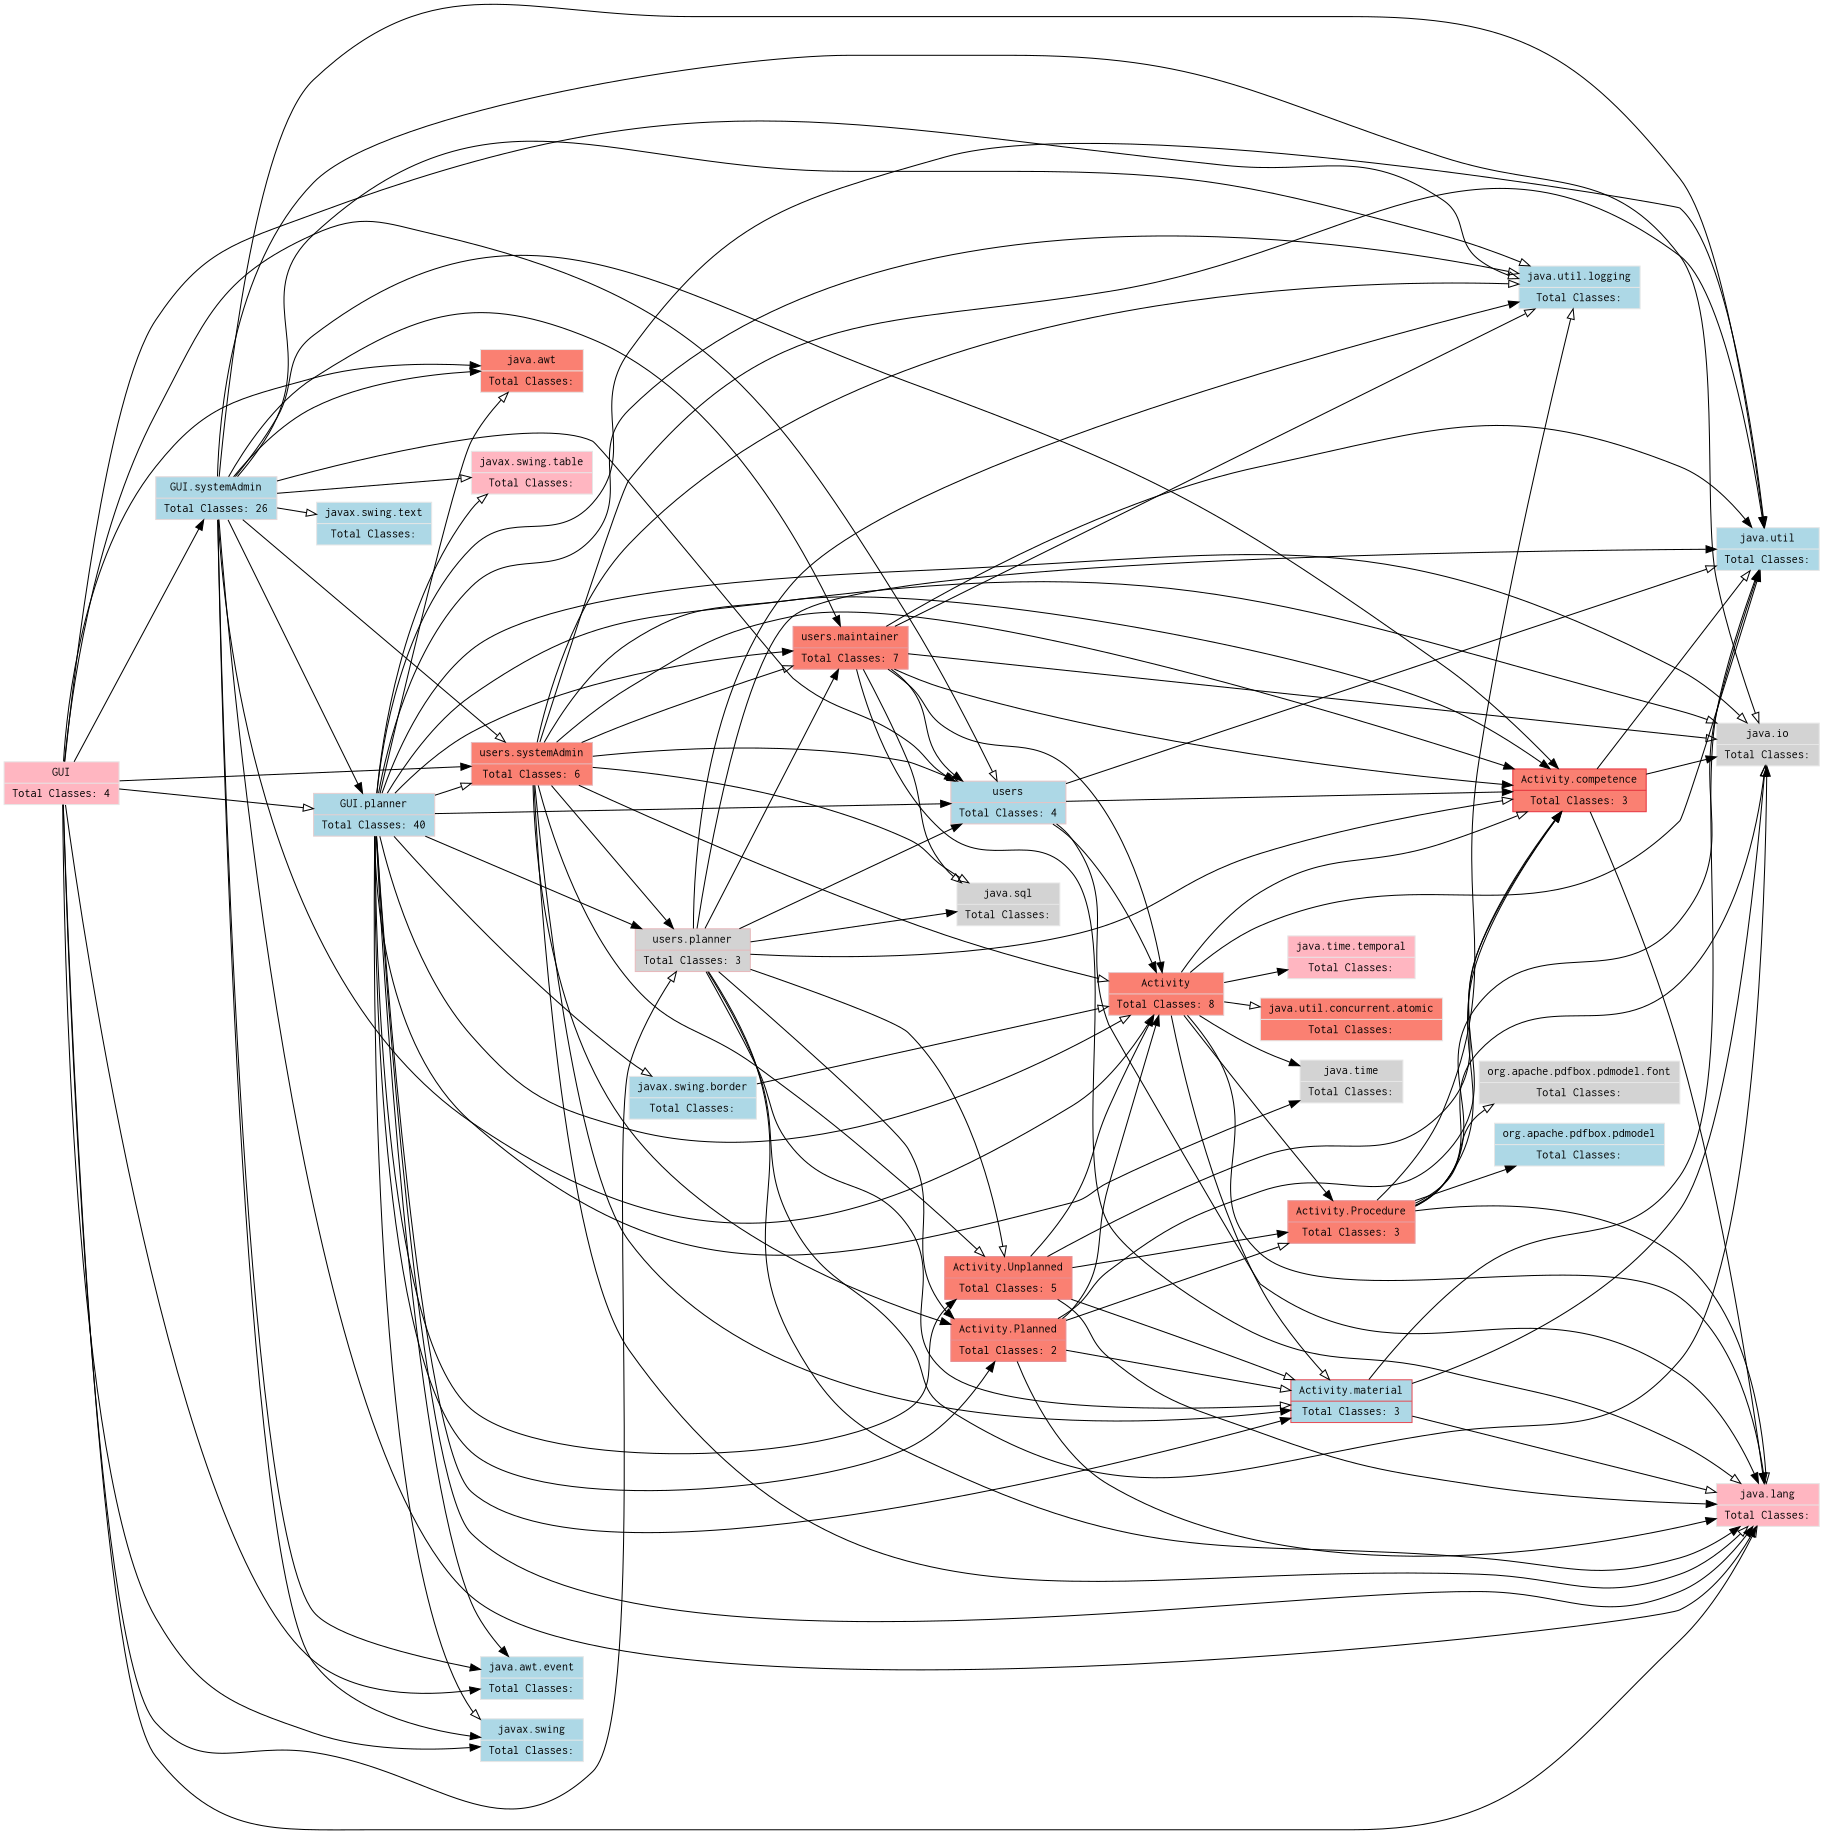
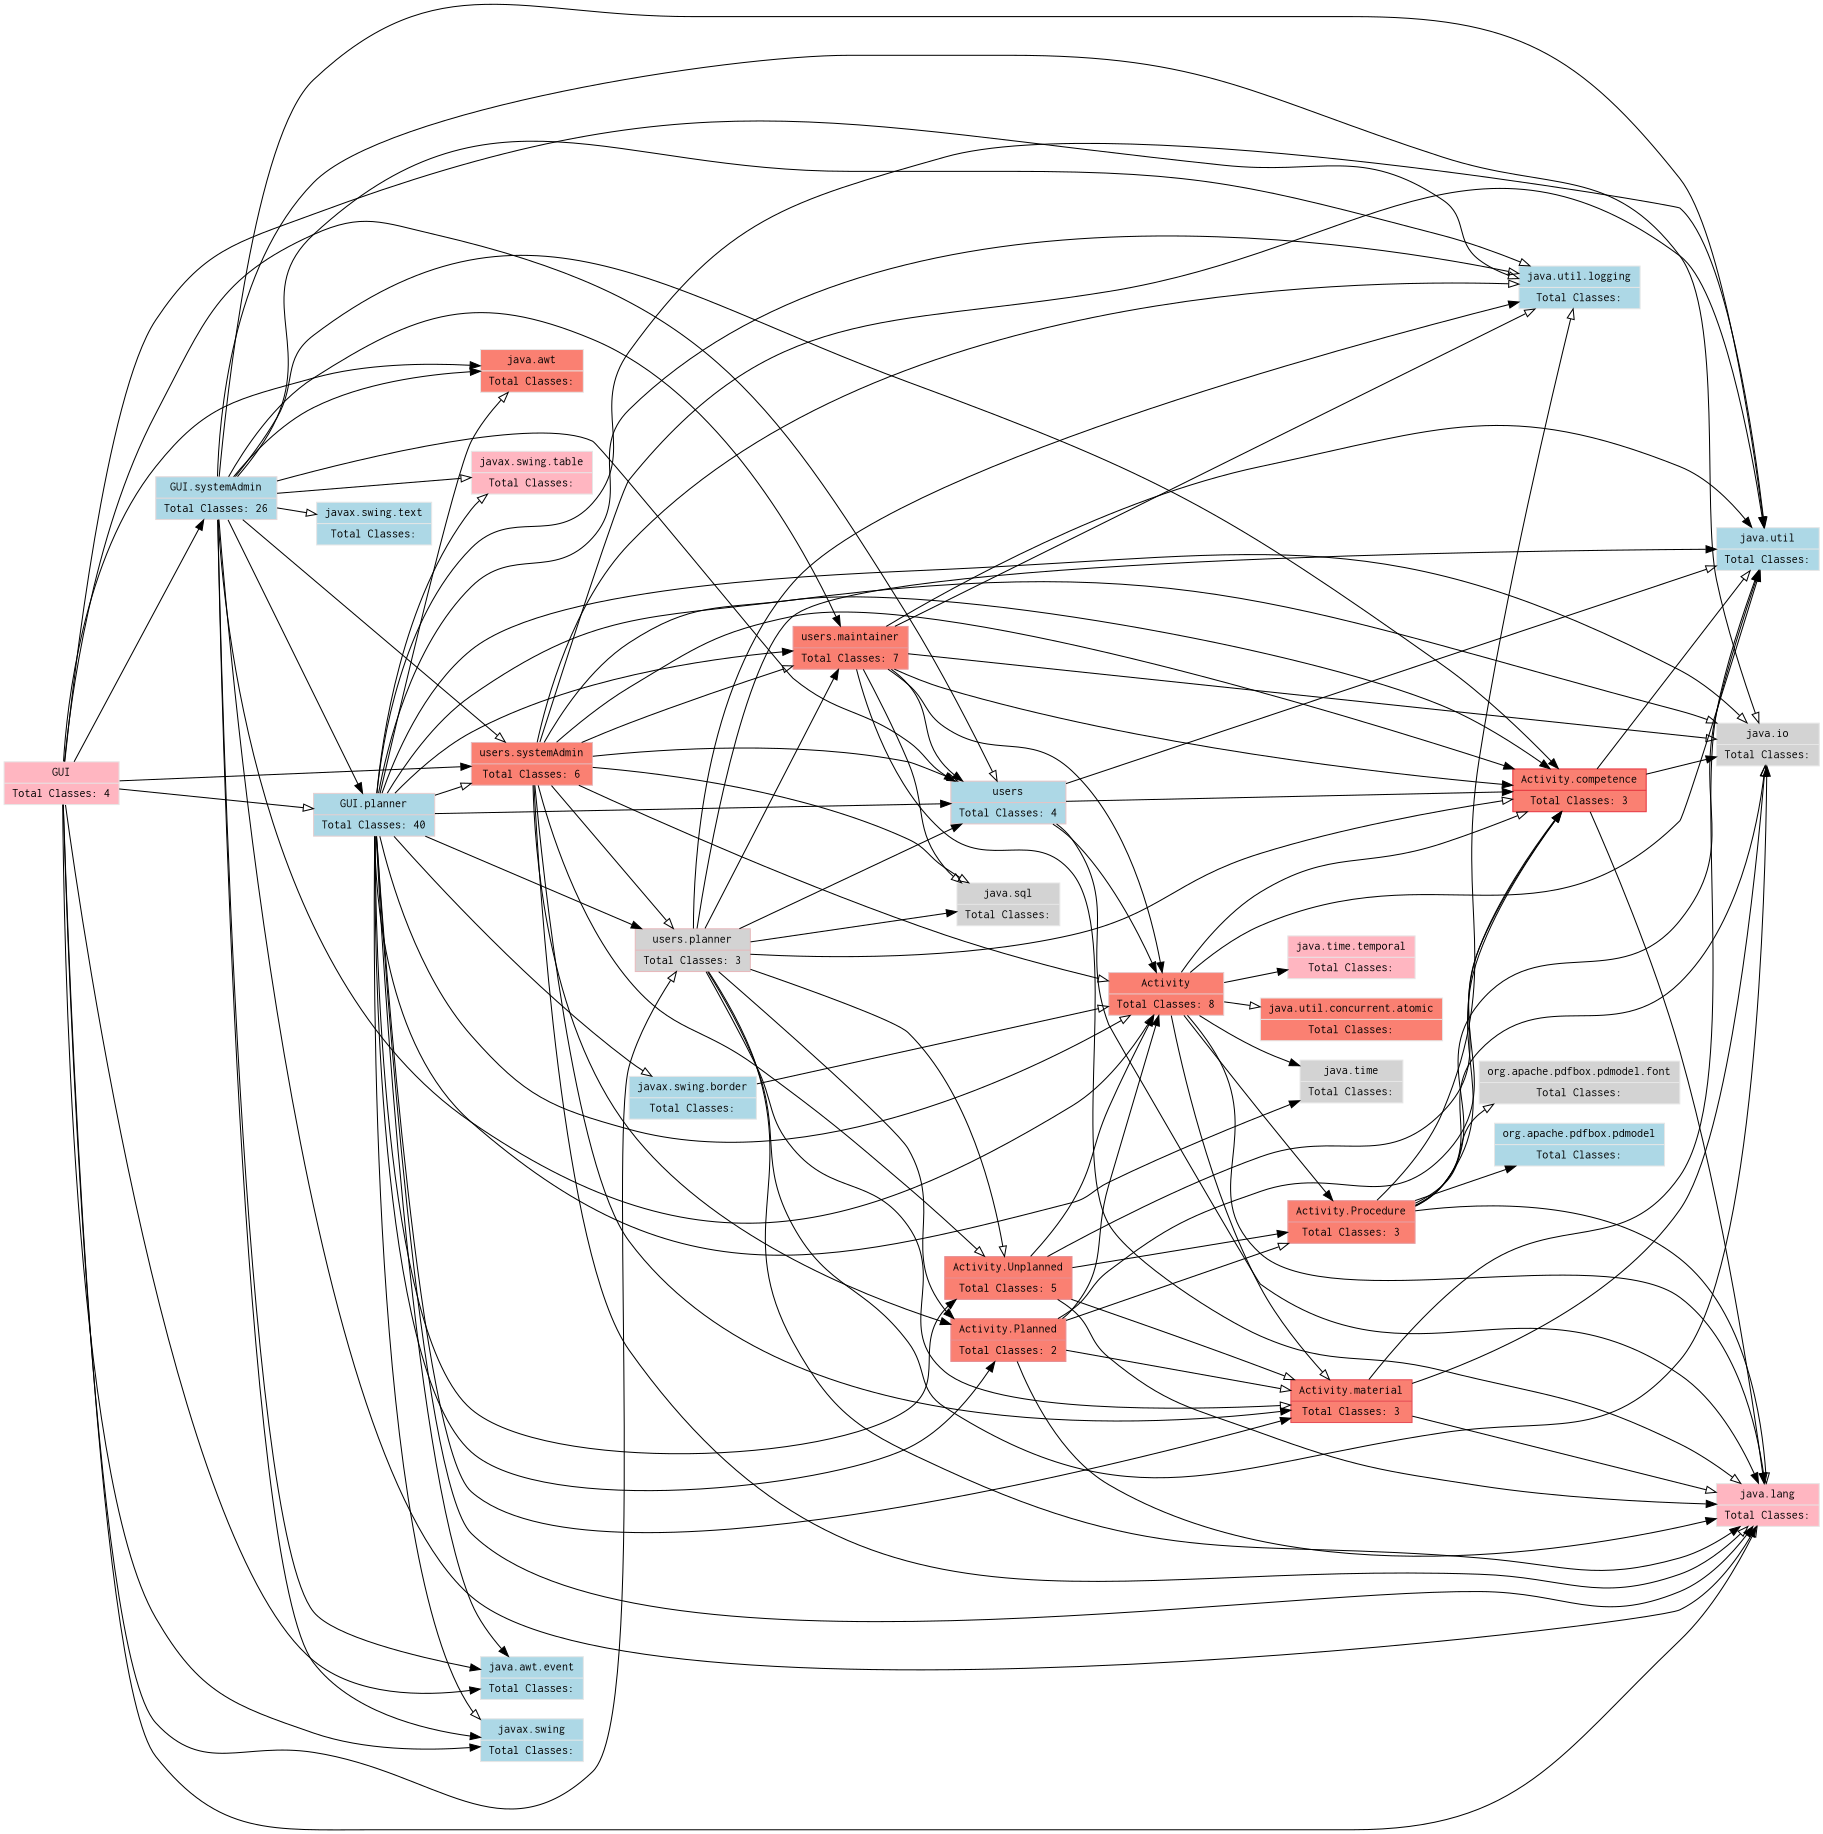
edge "users.systemAdmin" -> "users.planner": arrowhead normal -> onormal
node "Activity.material": fillcolor lightblue -> salmon
